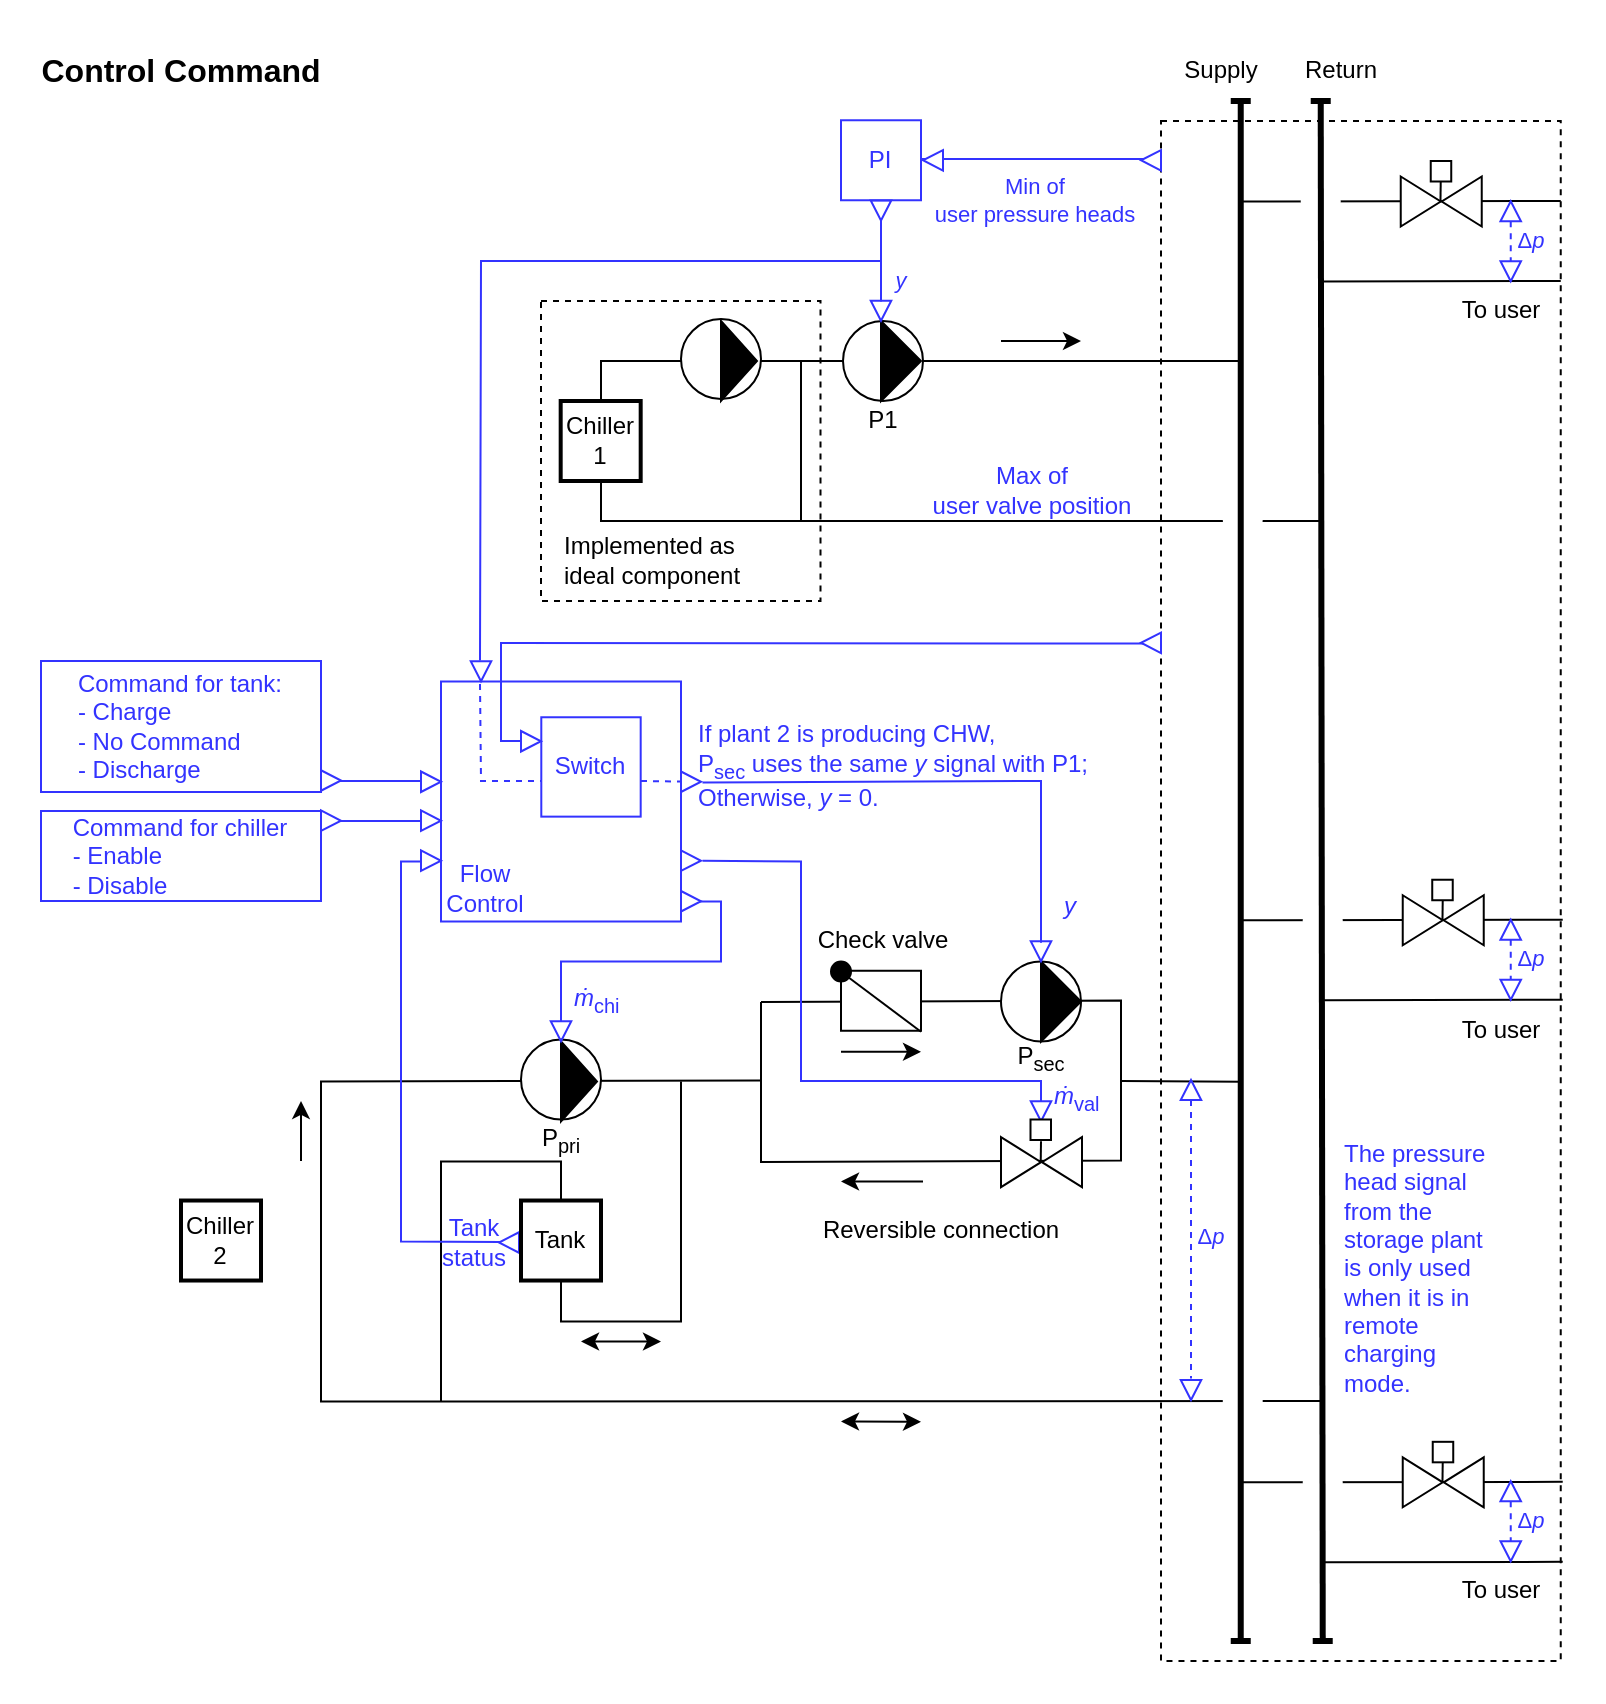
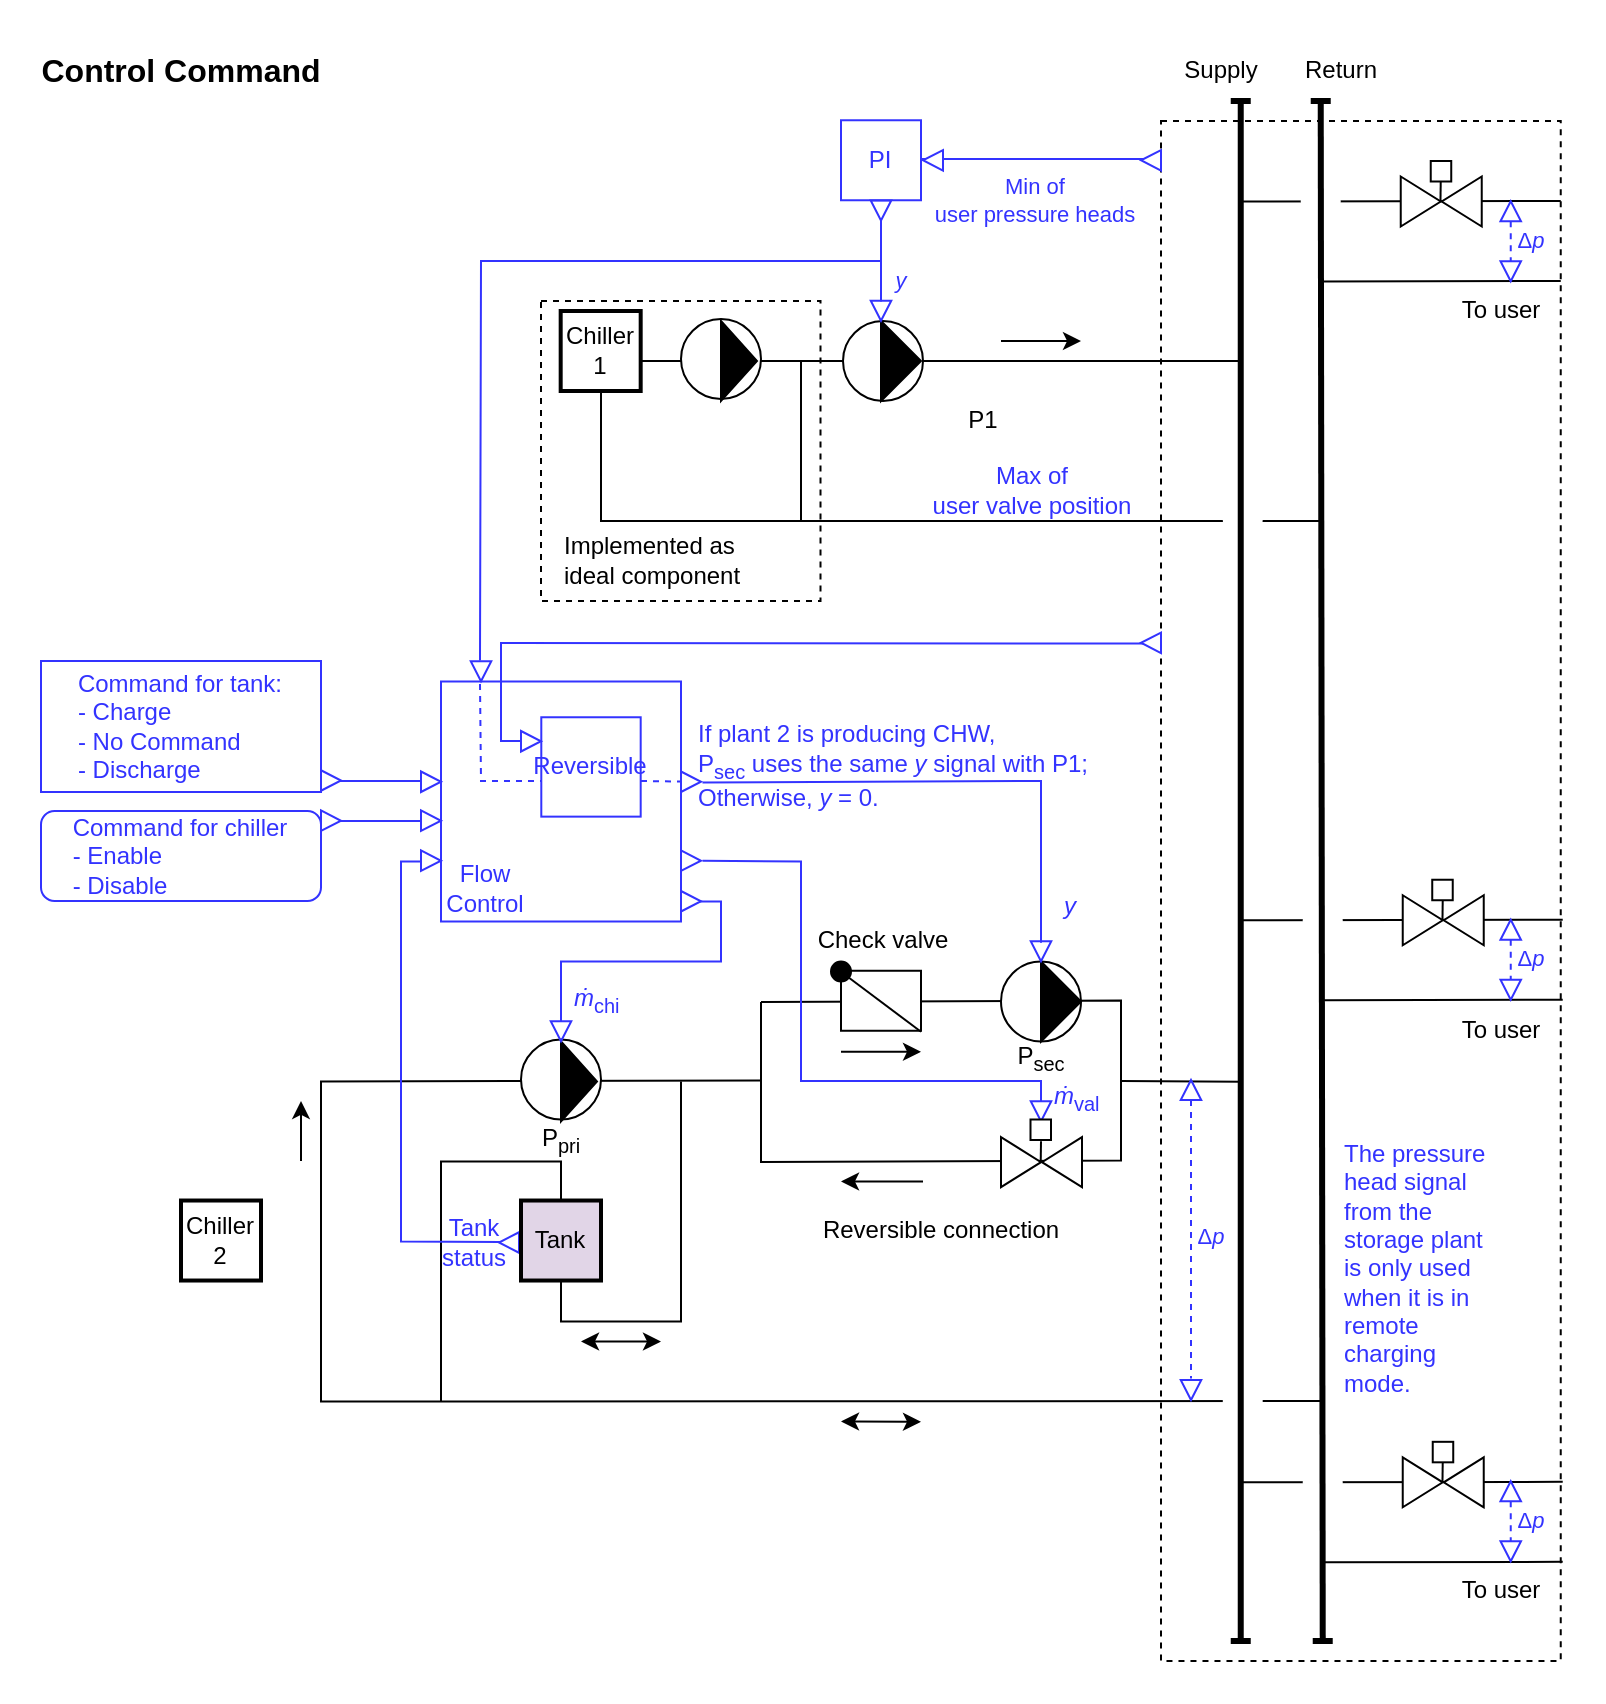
node "P1": moved (883, 421) -> (983, 421)
node "Chiller 1": moved (601, 441) -> (601, 351)
node "Switch": label "Switch" -> "Reversible"
node "Command for chiller - Enable - Disable": shape rectangle -> rounded rectangle
node "Tank": fillcolor #ffffff -> #e1d5e7
